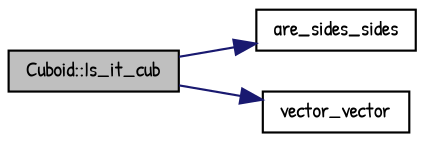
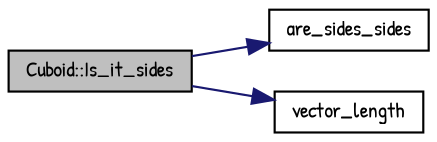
node "Cuboid::Is_it_cub": label "Cuboid::Is_it_cub" -> "Cuboid::Is_it_sides"
node "vector_vector": label "vector_vector" -> "vector_length"
